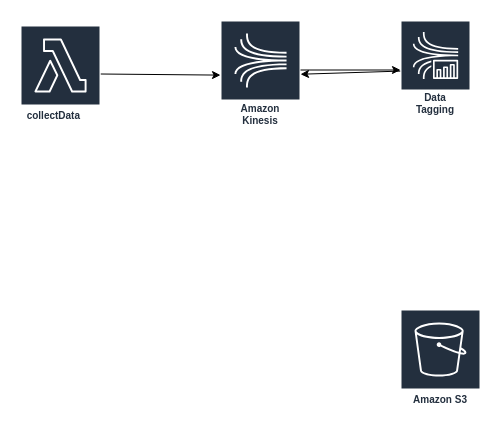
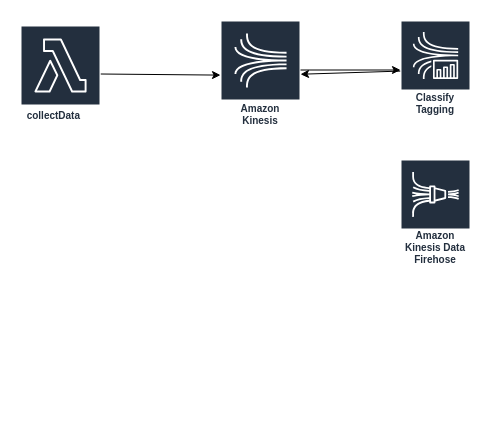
node "Data Tagging": label "Data Tagging" -> "Classify Tagging"
node "Amazon Kinesis Data Firehose": added
node "Amazon S3": removed
